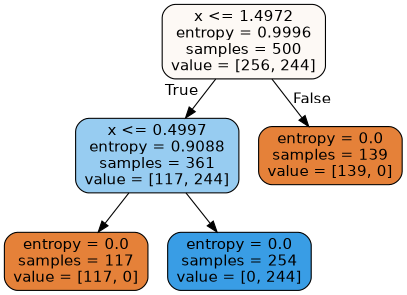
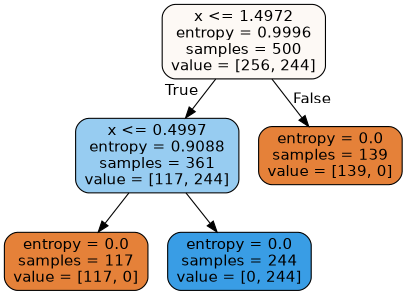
node "entropy = 0.0 samples = 254 value = [0, 244]": label "entropy = 0.0 samples = 254 value = [0, 244]" -> "entropy = 0.0 samples = 244 value = [0, 244]"
